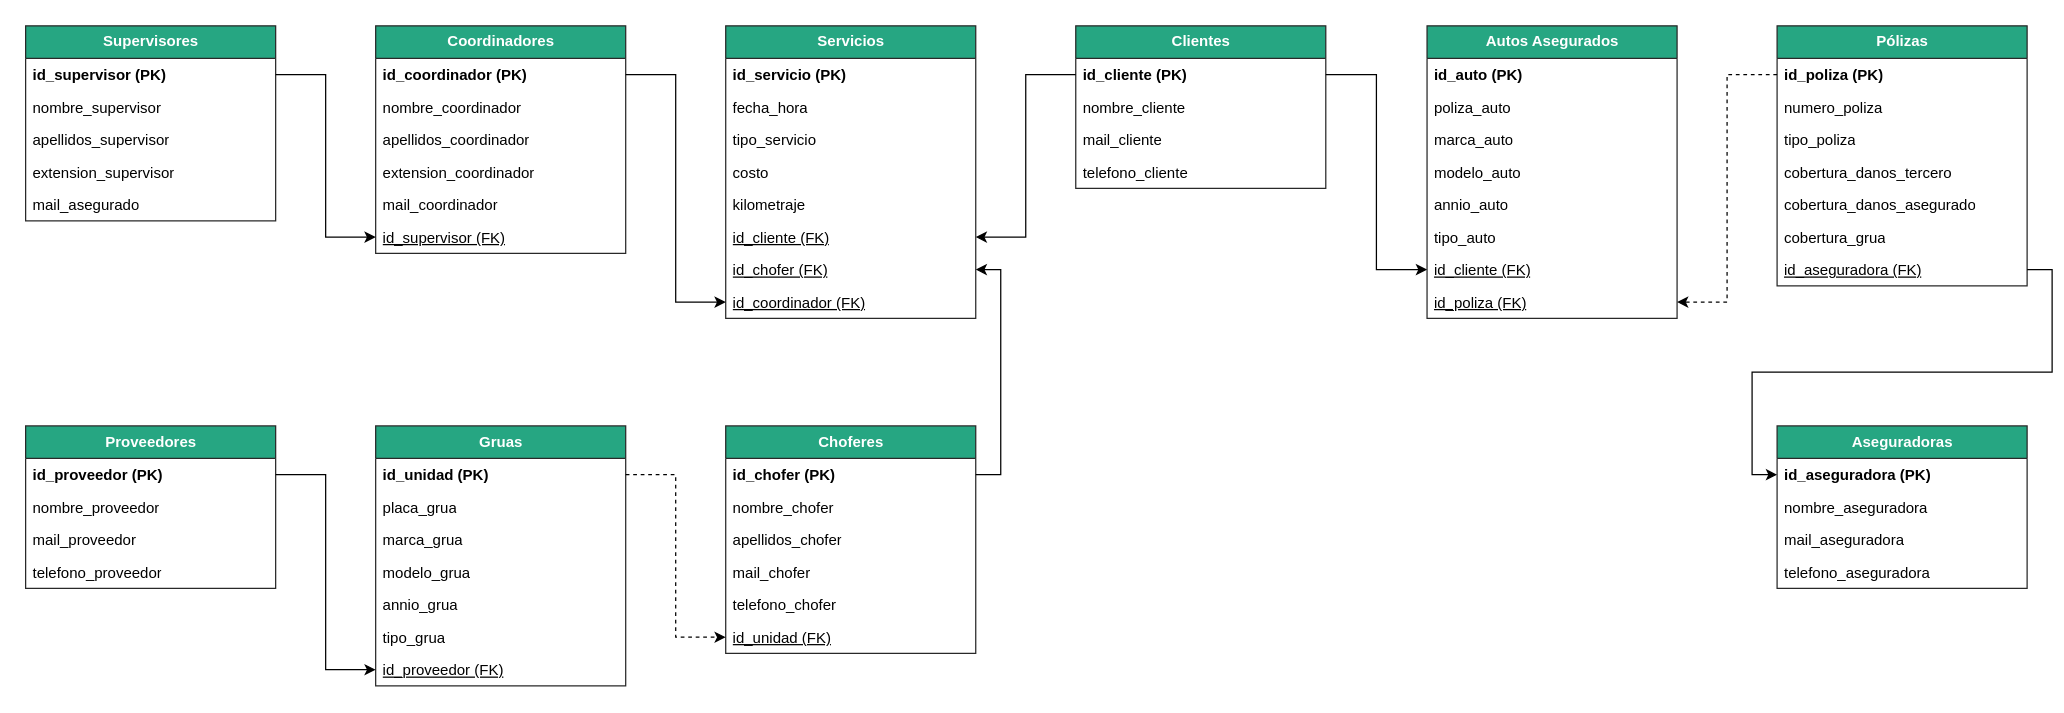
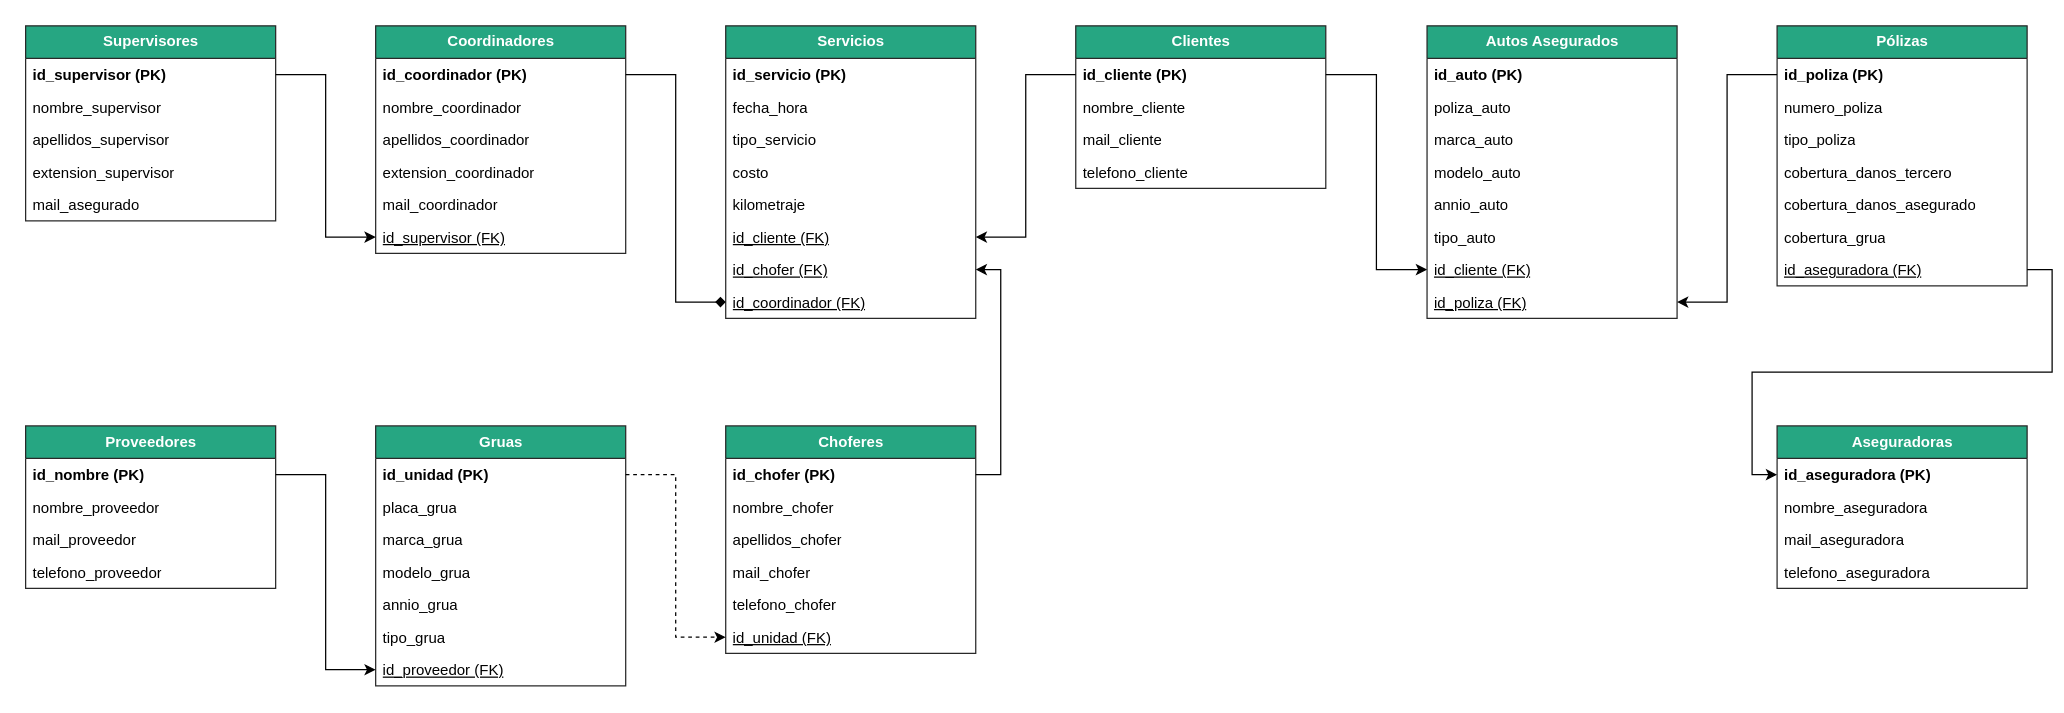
edge "id_poliza (PK)" -> "id_poliza (FK)": style dashed -> solid
edge "id_coordinador (PK)" -> "id_coordinador (FK)": arrowhead classic -> diamond
node "id_proveedor (PK)": label "id_proveedor (PK)" -> "id_nombre (PK)"
